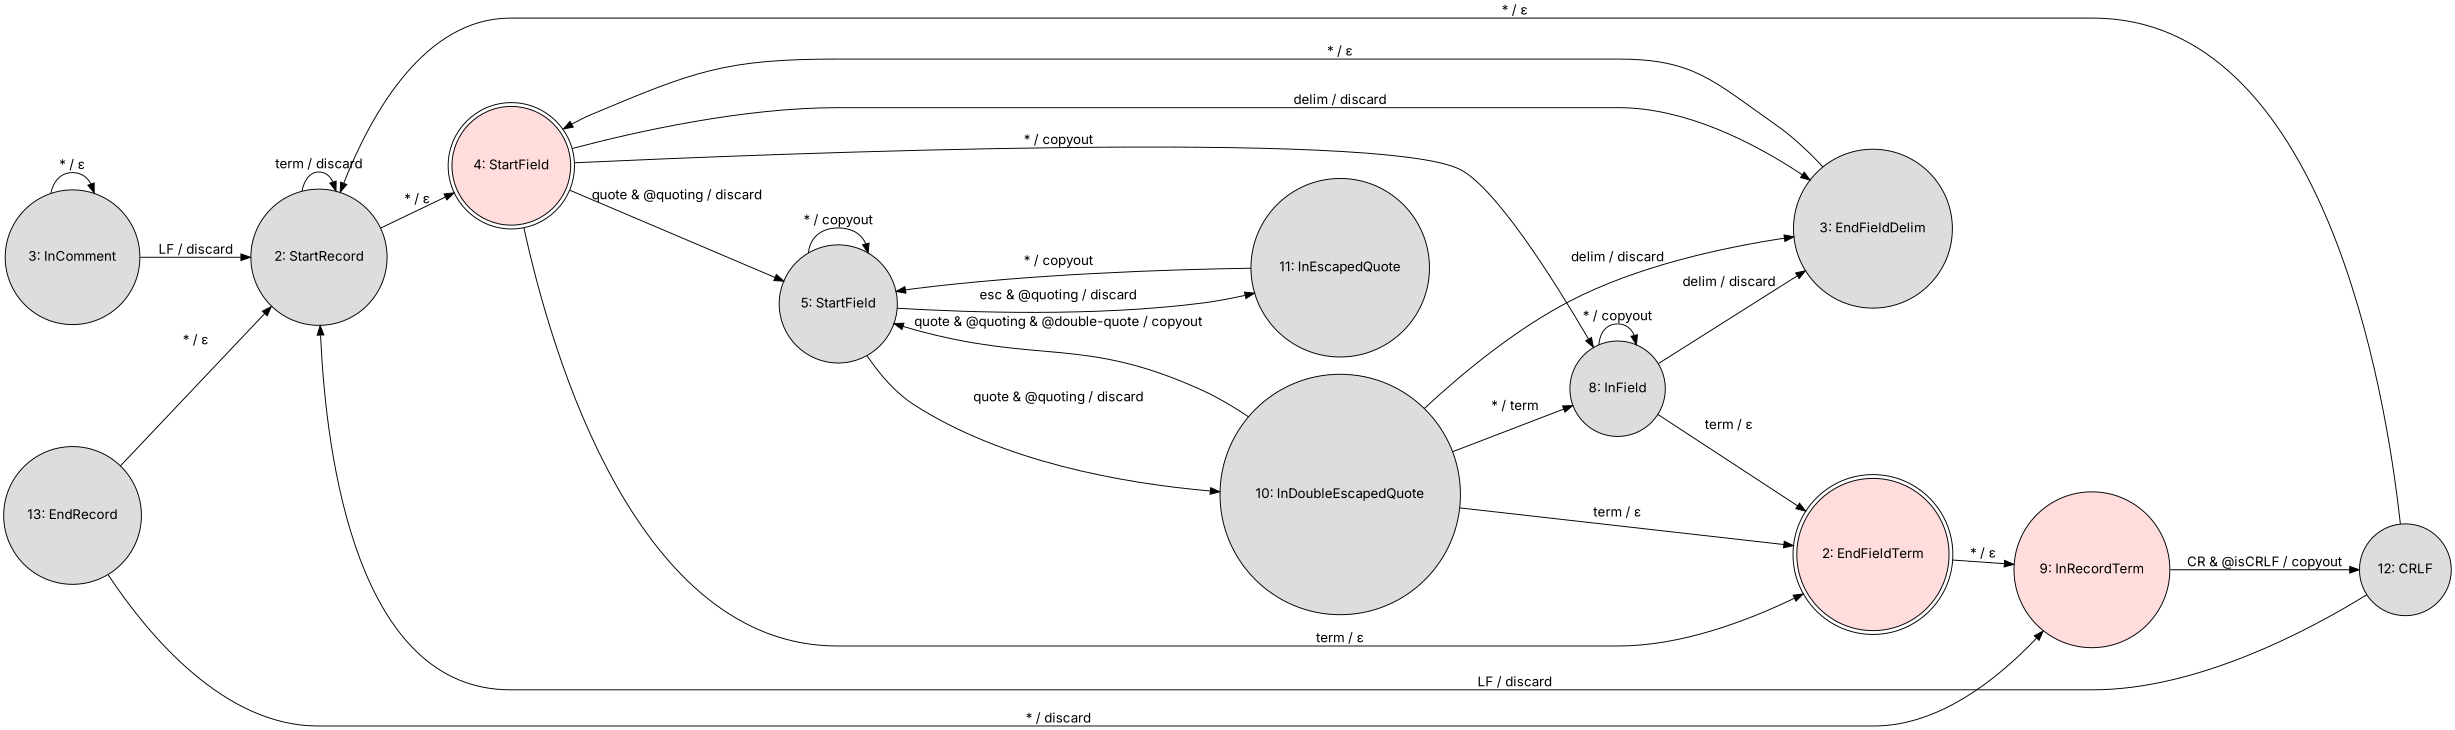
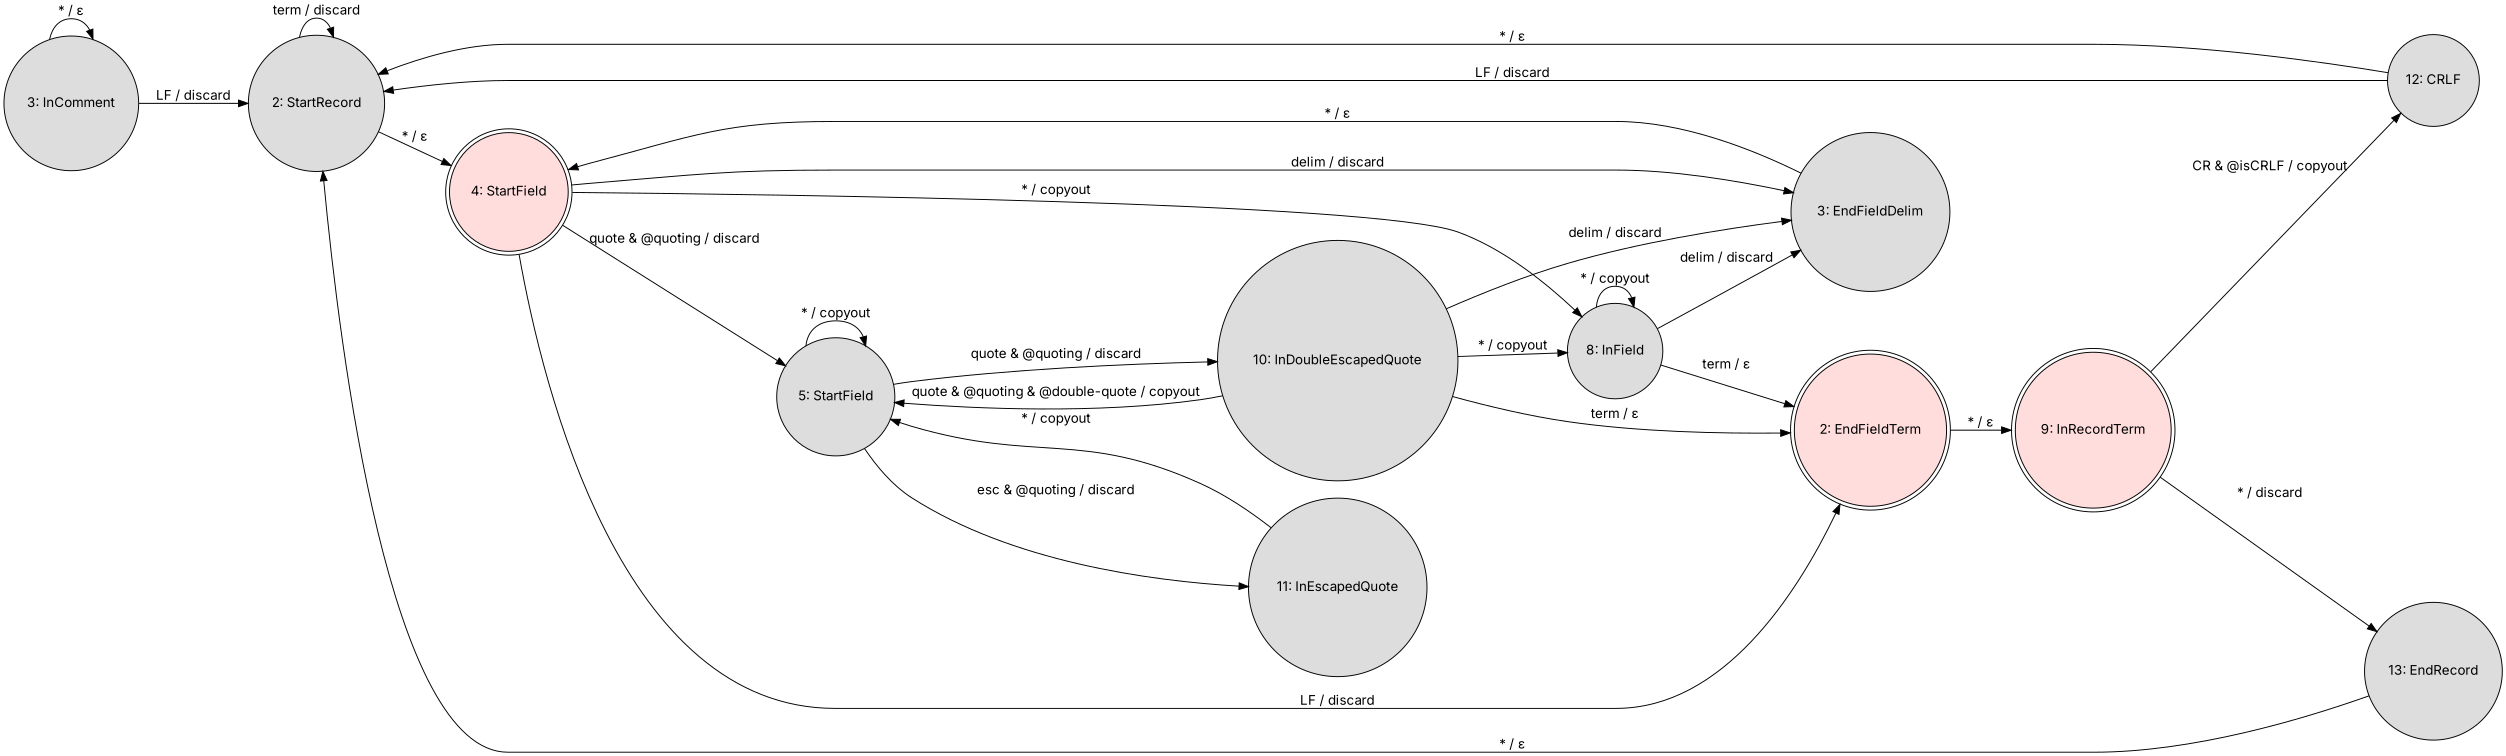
edge "10: InDoubleEscapedQuote" -> "8: InField": label "* / term" -> "* / copyout"
node "9: InRecordTerm": shape circle -> doublecircle
edge "4: StartField" -> "2: EndFieldTerm": label "term / ε" -> "LF / discard"
edge "13: EndRecord" -> "9: InRecordTerm": reversed
